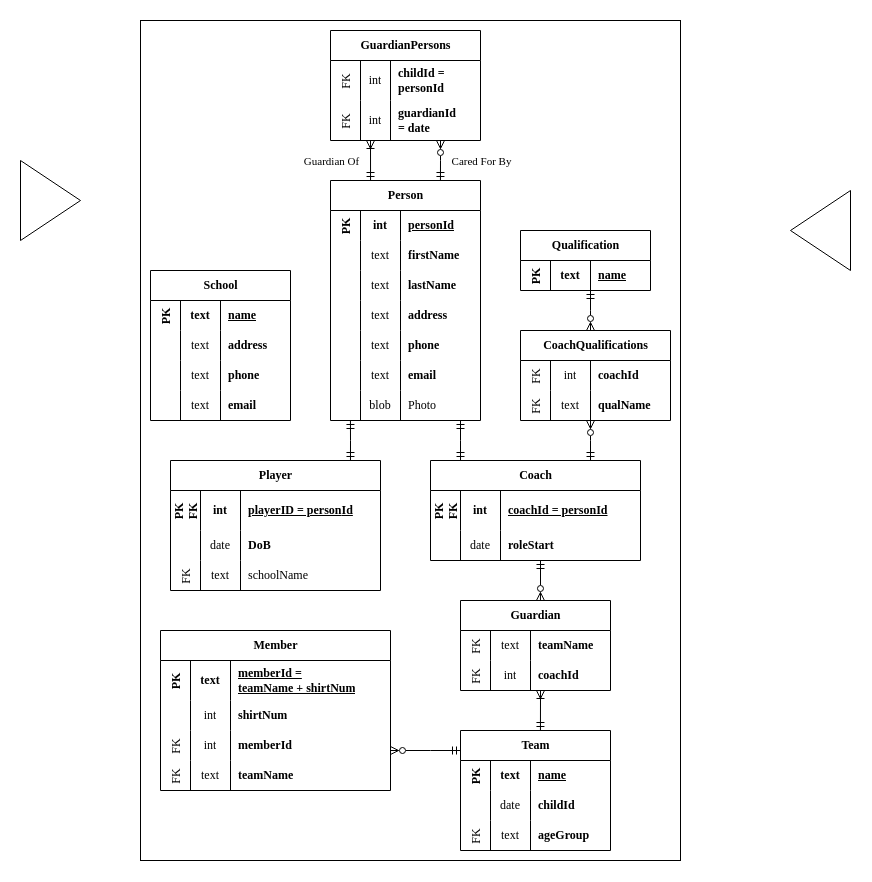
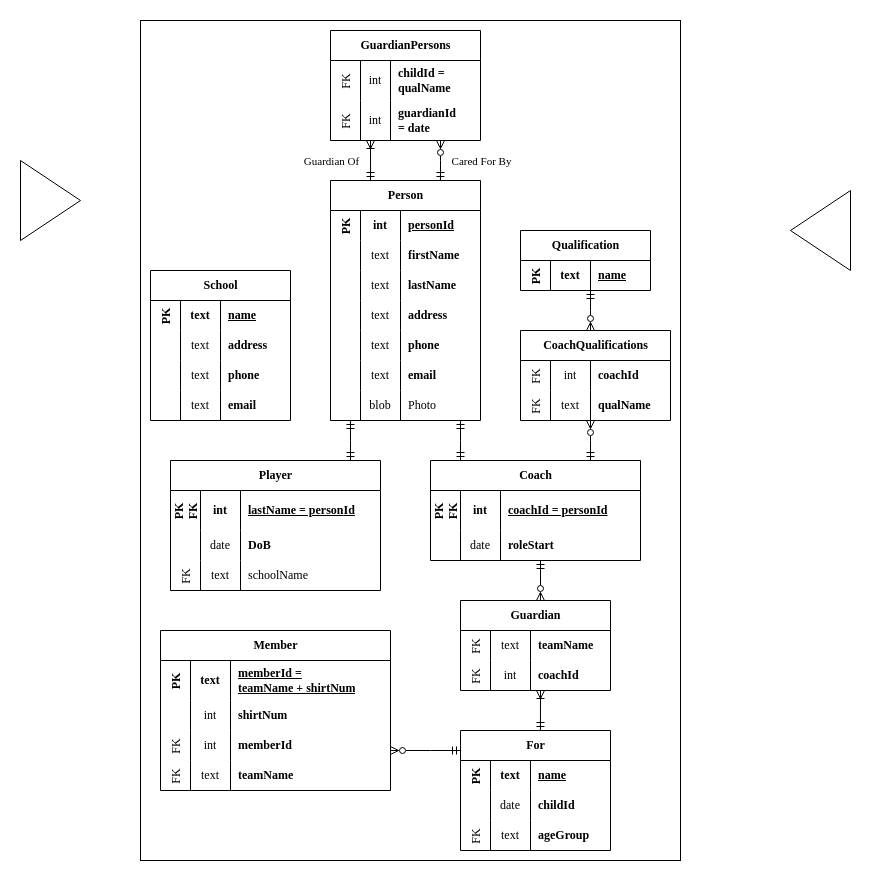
node "childId = personId": label "childId = personId" -> "childId = qualName"
node "playerID = personId": label "playerID = personId" -> "lastName = personId"
node "Team": label "Team" -> "For"
